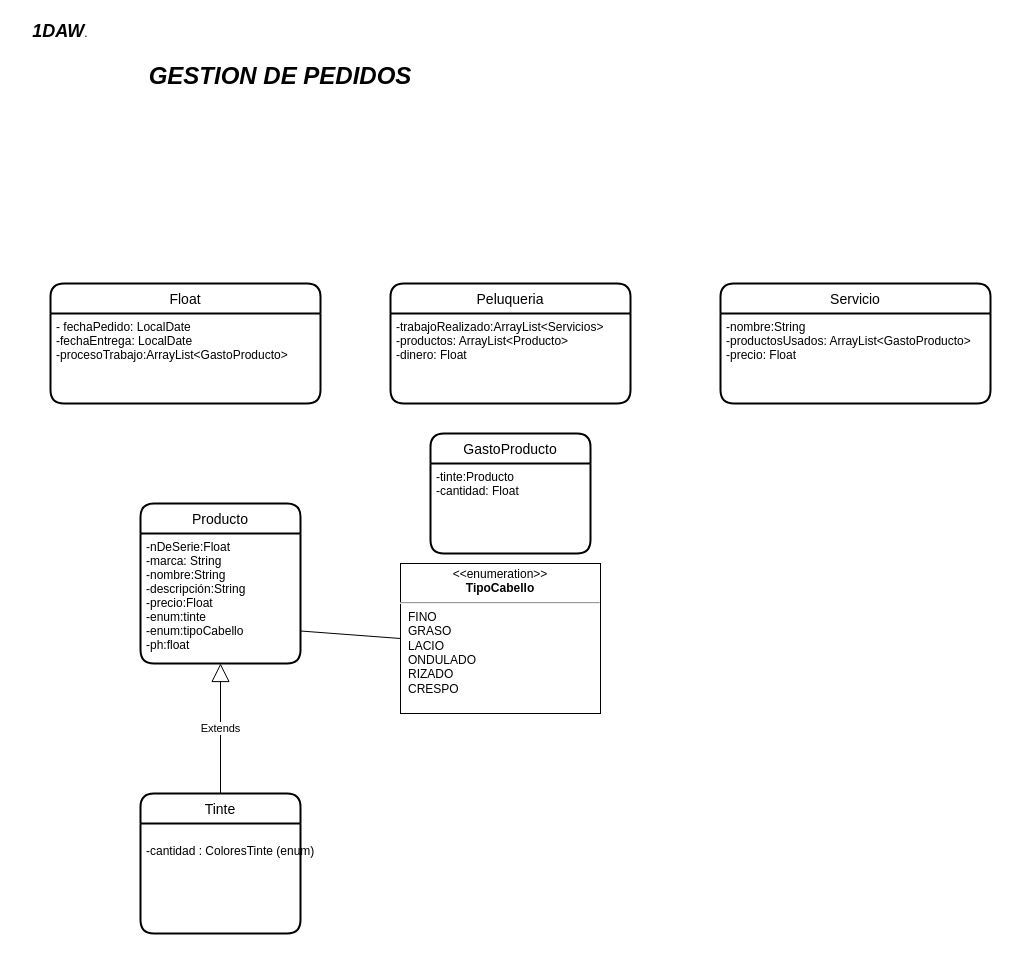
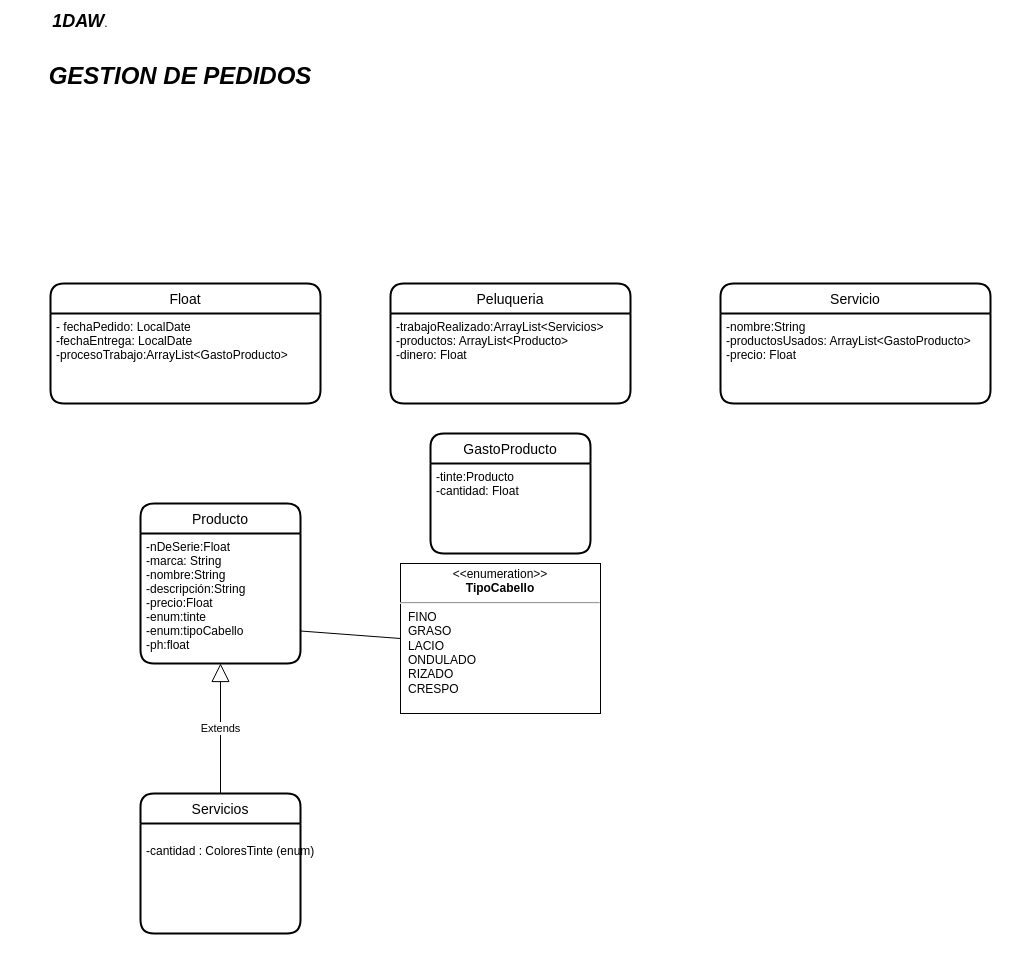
node "1DAW.": moved (61, 31) -> (81, 21)
node "GESTION DE PEDIDOS": moved (281, 76) -> (181, 76)
node "Tinte": label "Tinte" -> "Servicios"
